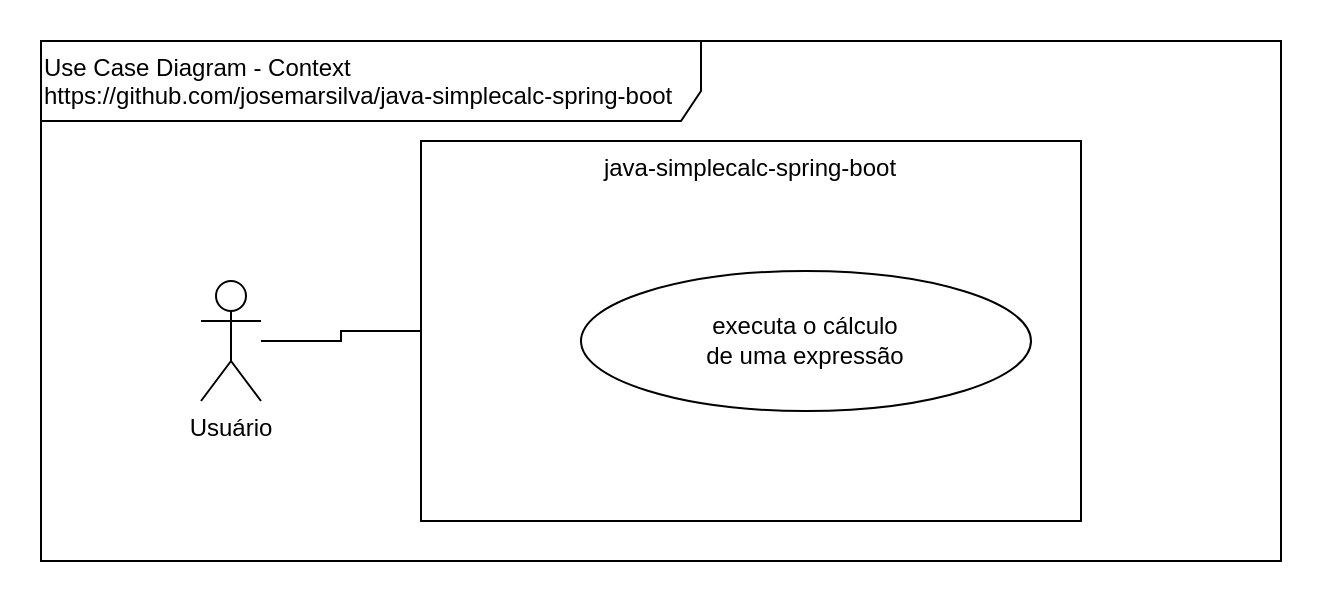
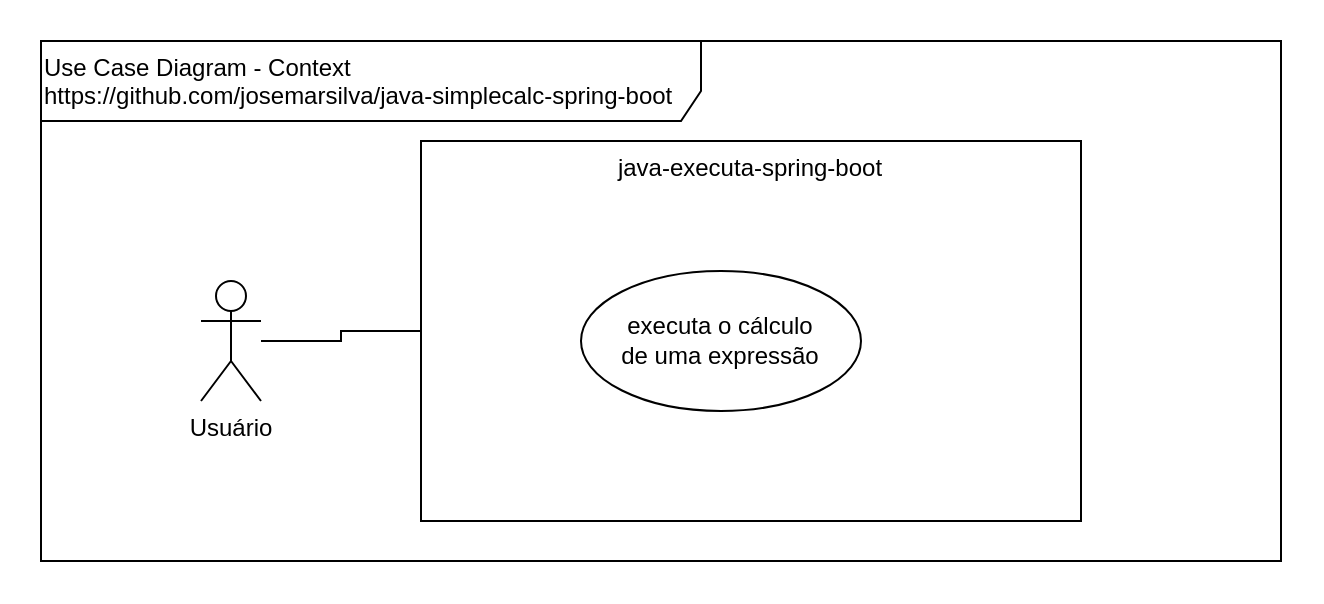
node "java-simplecalc-spring-boot": label "java-simplecalc-spring-boot" -> "java-executa-spring-boot"
node "executa o cálculo de uma expressão": size 450x140 -> 280x140
